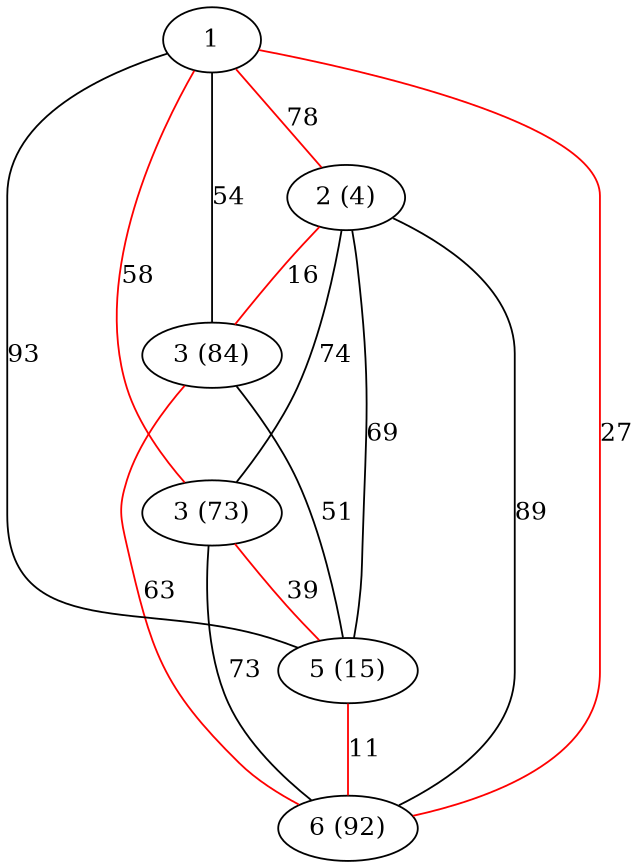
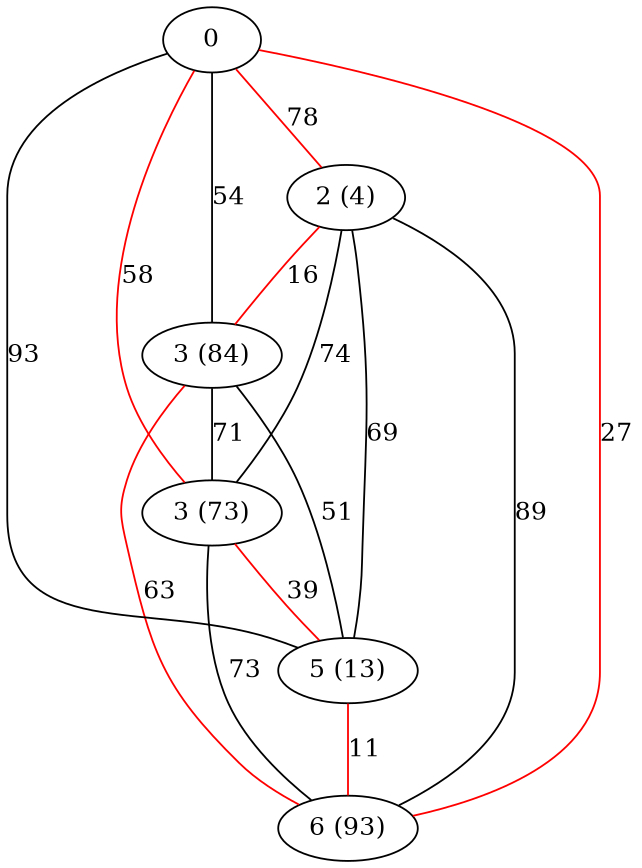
node "1": label "1" -> "0"
edge "3 (84)" -- "3 (73)": added, label "71"
node "5 (15)": label "5 (15)" -> "5 (13)"
node "6 (92)": label "6 (92)" -> "6 (93)"
